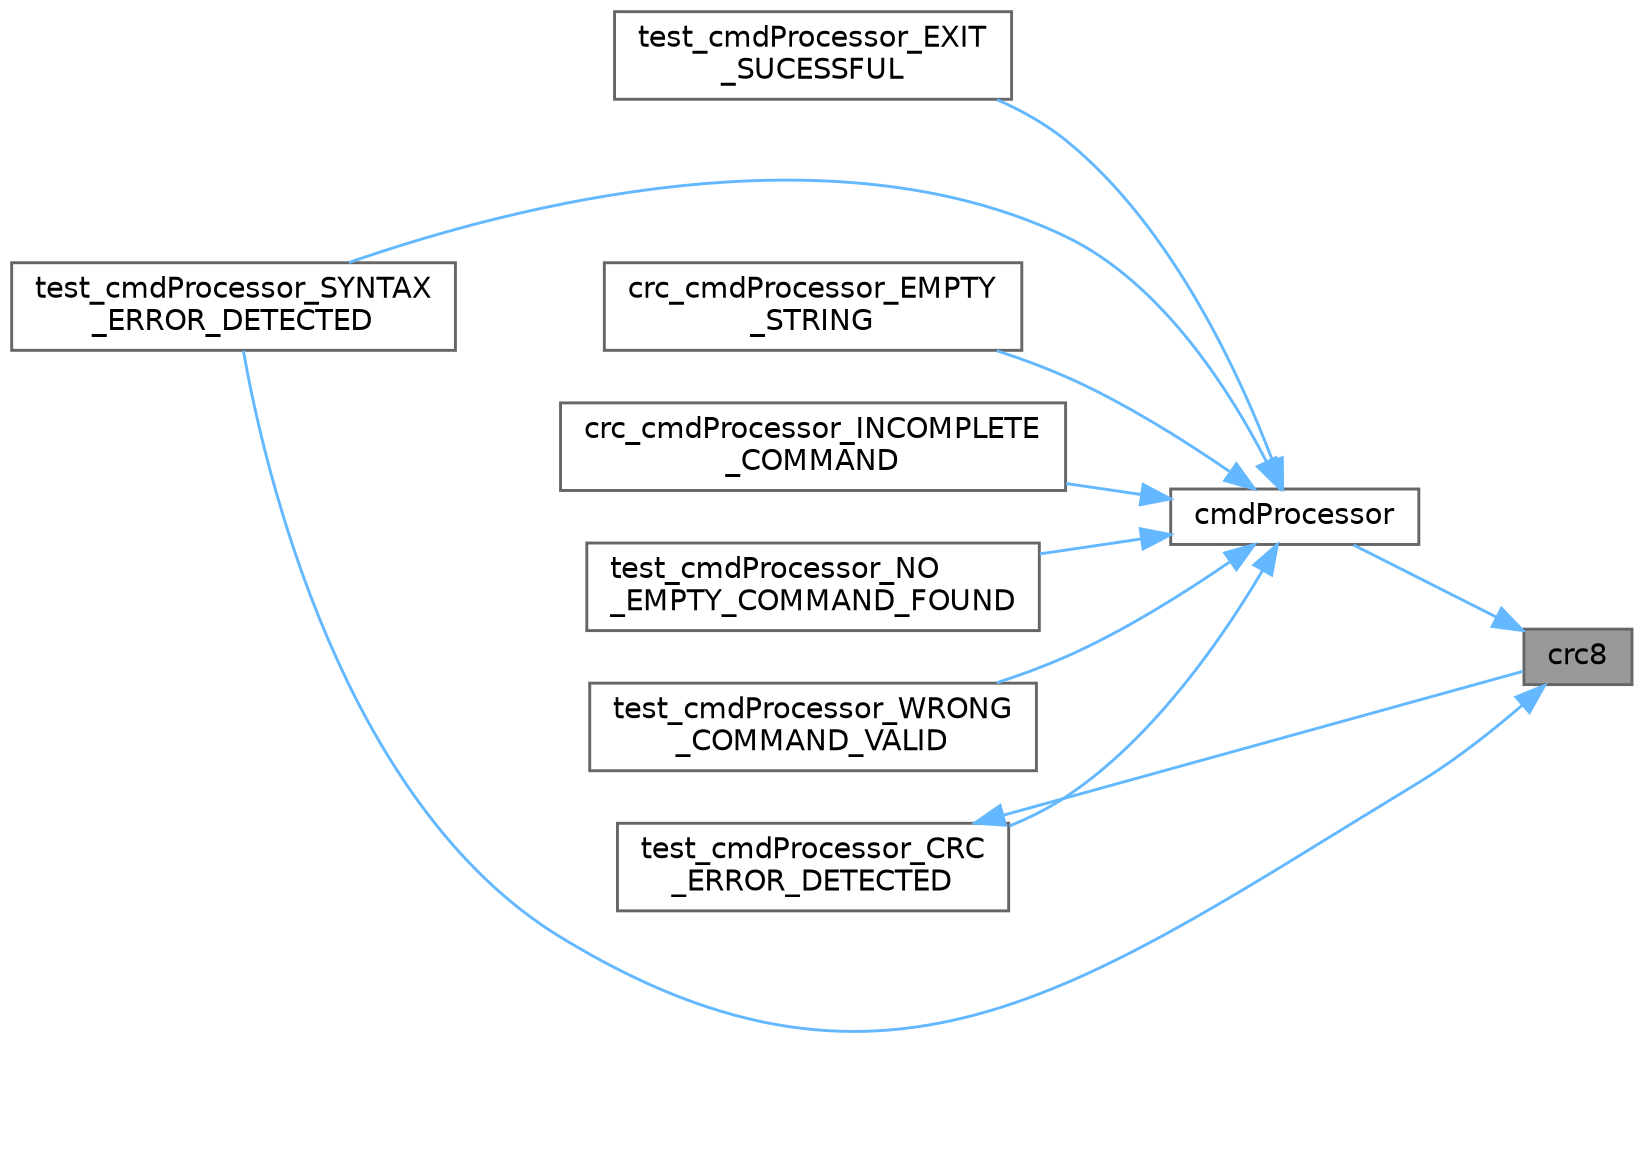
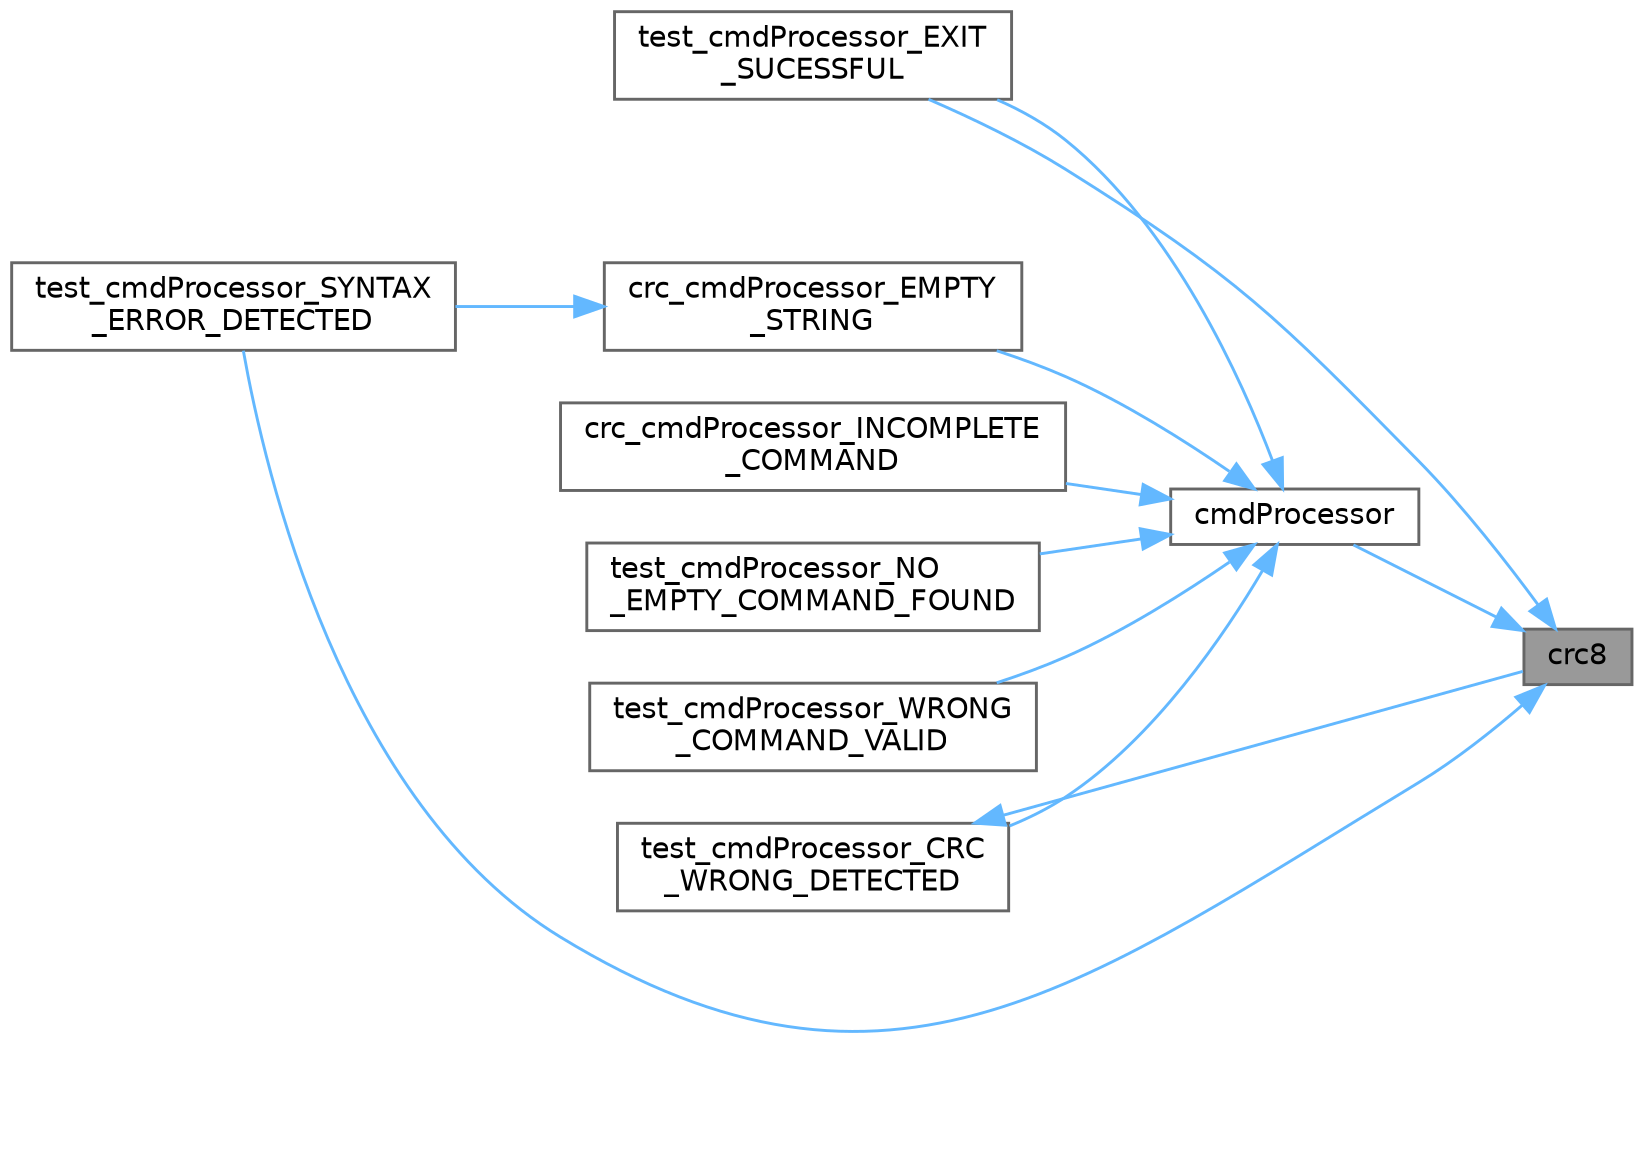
edge "test_cmdProcessor_SYNTAX _ERROR_DETECTED" -> "cmdProcessor": now "test_cmdProcessor_SYNTAX _ERROR_DETECTED" -> "crc_cmdProcessor_EMPTY _STRING"
edge "test_cmdProcessor_EXIT _SUCESSFUL" -> "crc8": added
node "test_cmdProcessor_CRC _ERROR_DETECTED": label "test_cmdProcessor_CRC _ERROR_DETECTED" -> "test_cmdProcessor_CRC _WRONG_DETECTED"
